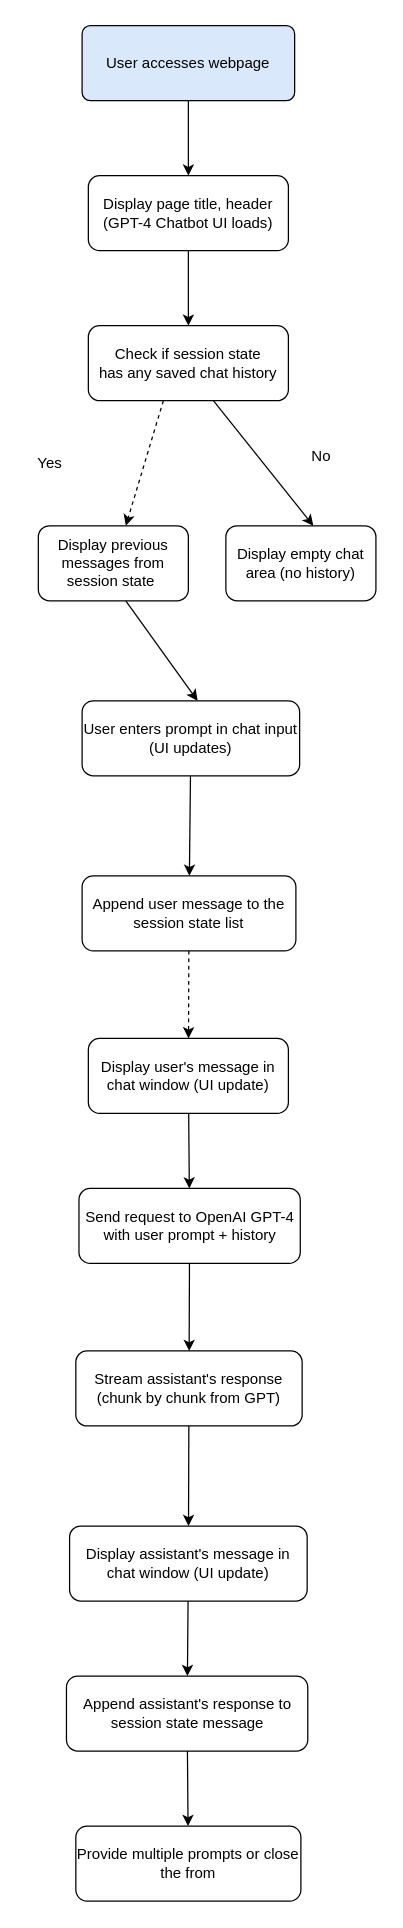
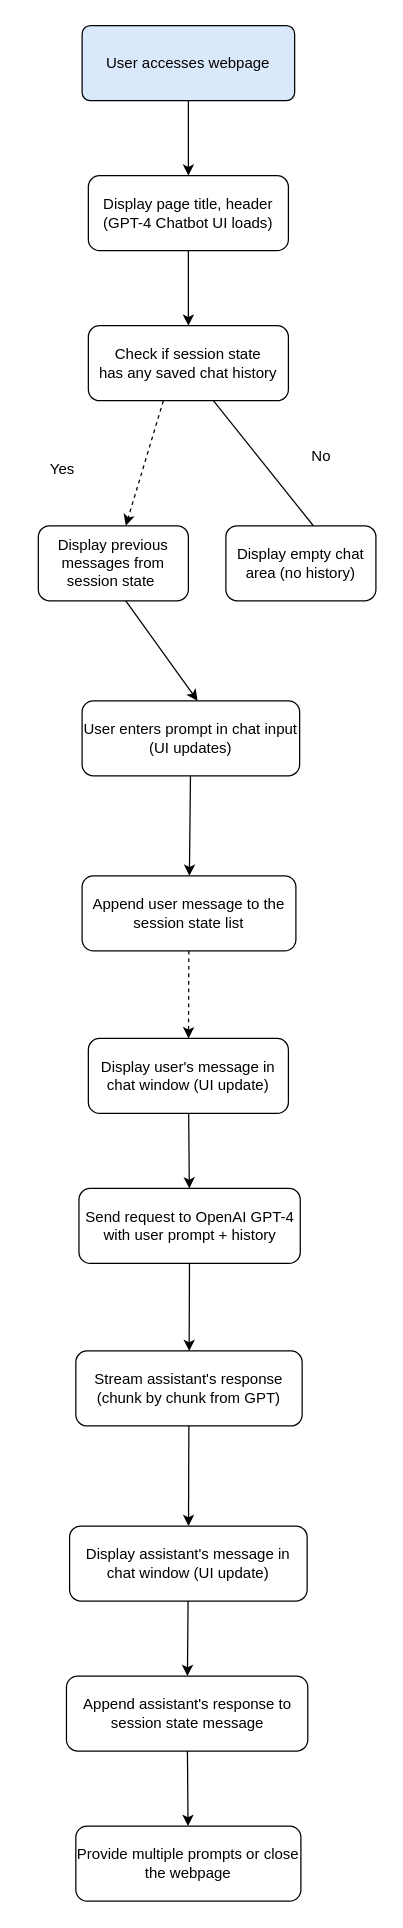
node "Yes": moved (50, 463) -> (63, 469)
edge "Check if session state has any saved chat history" -> "Display empty chat area (no history)": arrowhead classic -> none
node "Provide multiple prompts or close the from": label "Provide multiple prompts or close the from" -> "Provide multiple prompts or close the webpage"
